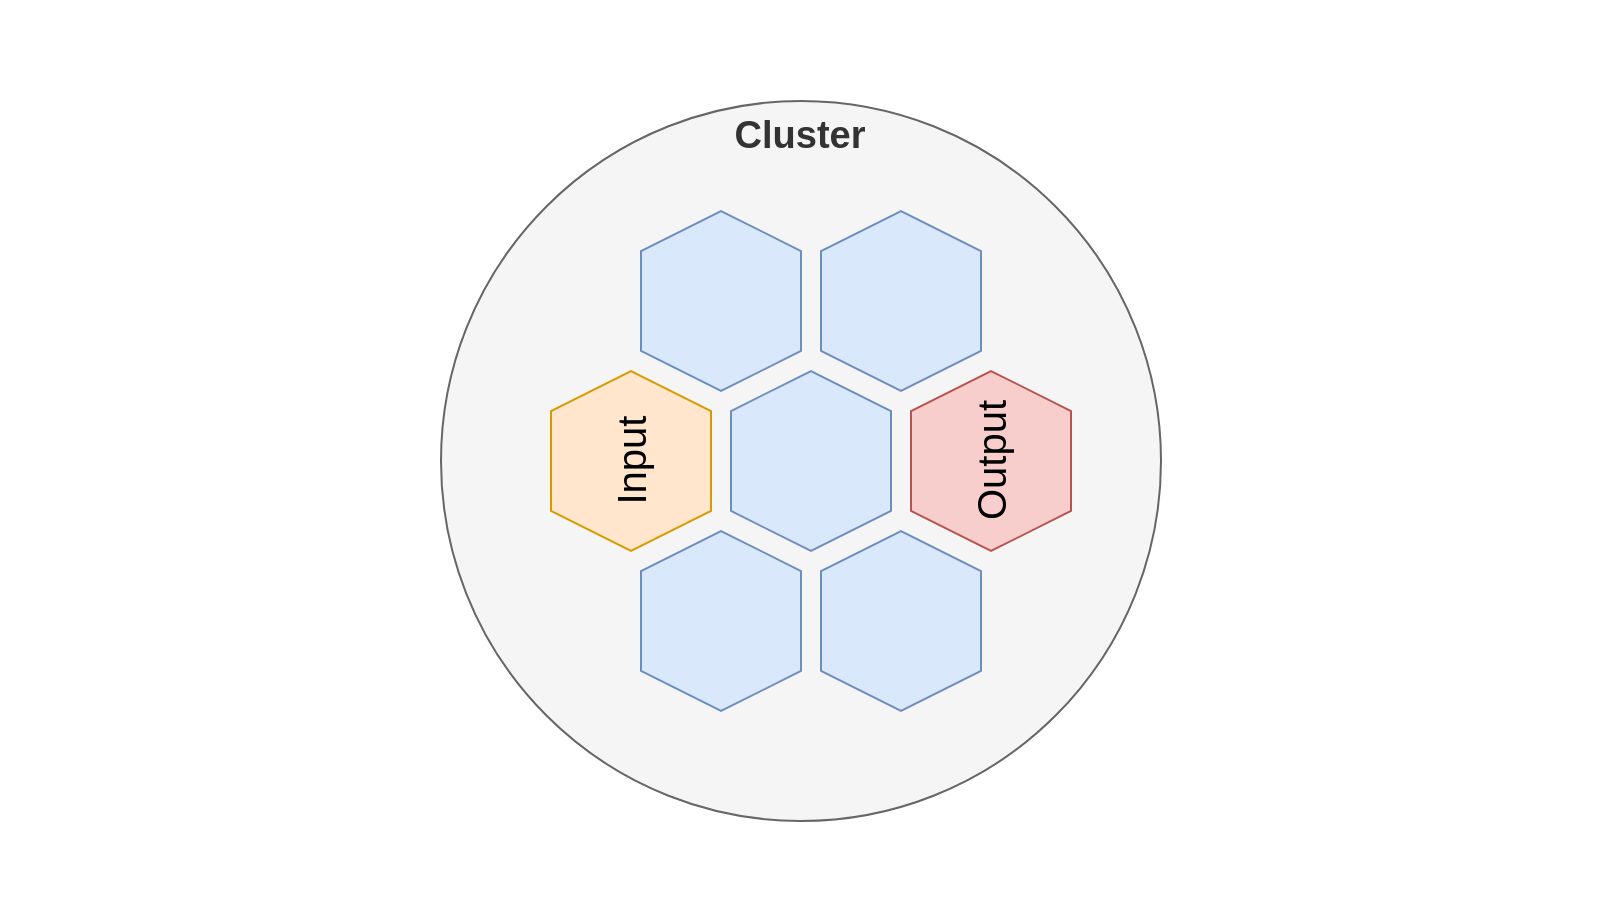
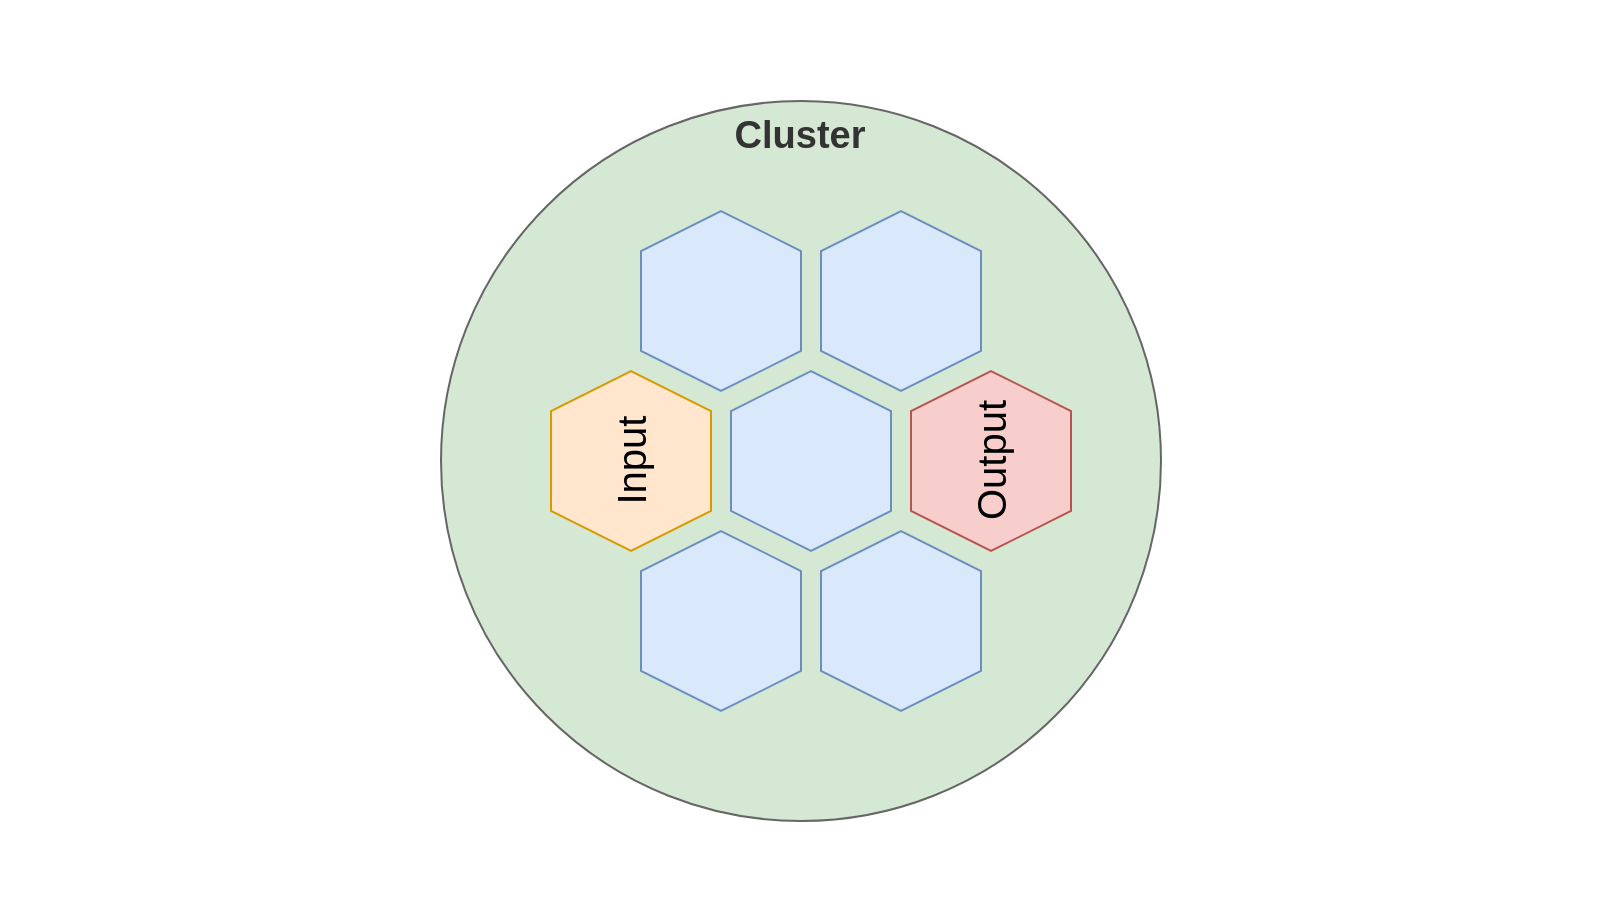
node "Cluster": fillcolor #f5f5f5 -> #d5e8d4
